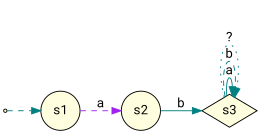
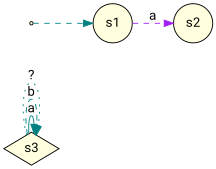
edge "s2" -> "s3": removed, label "b"
